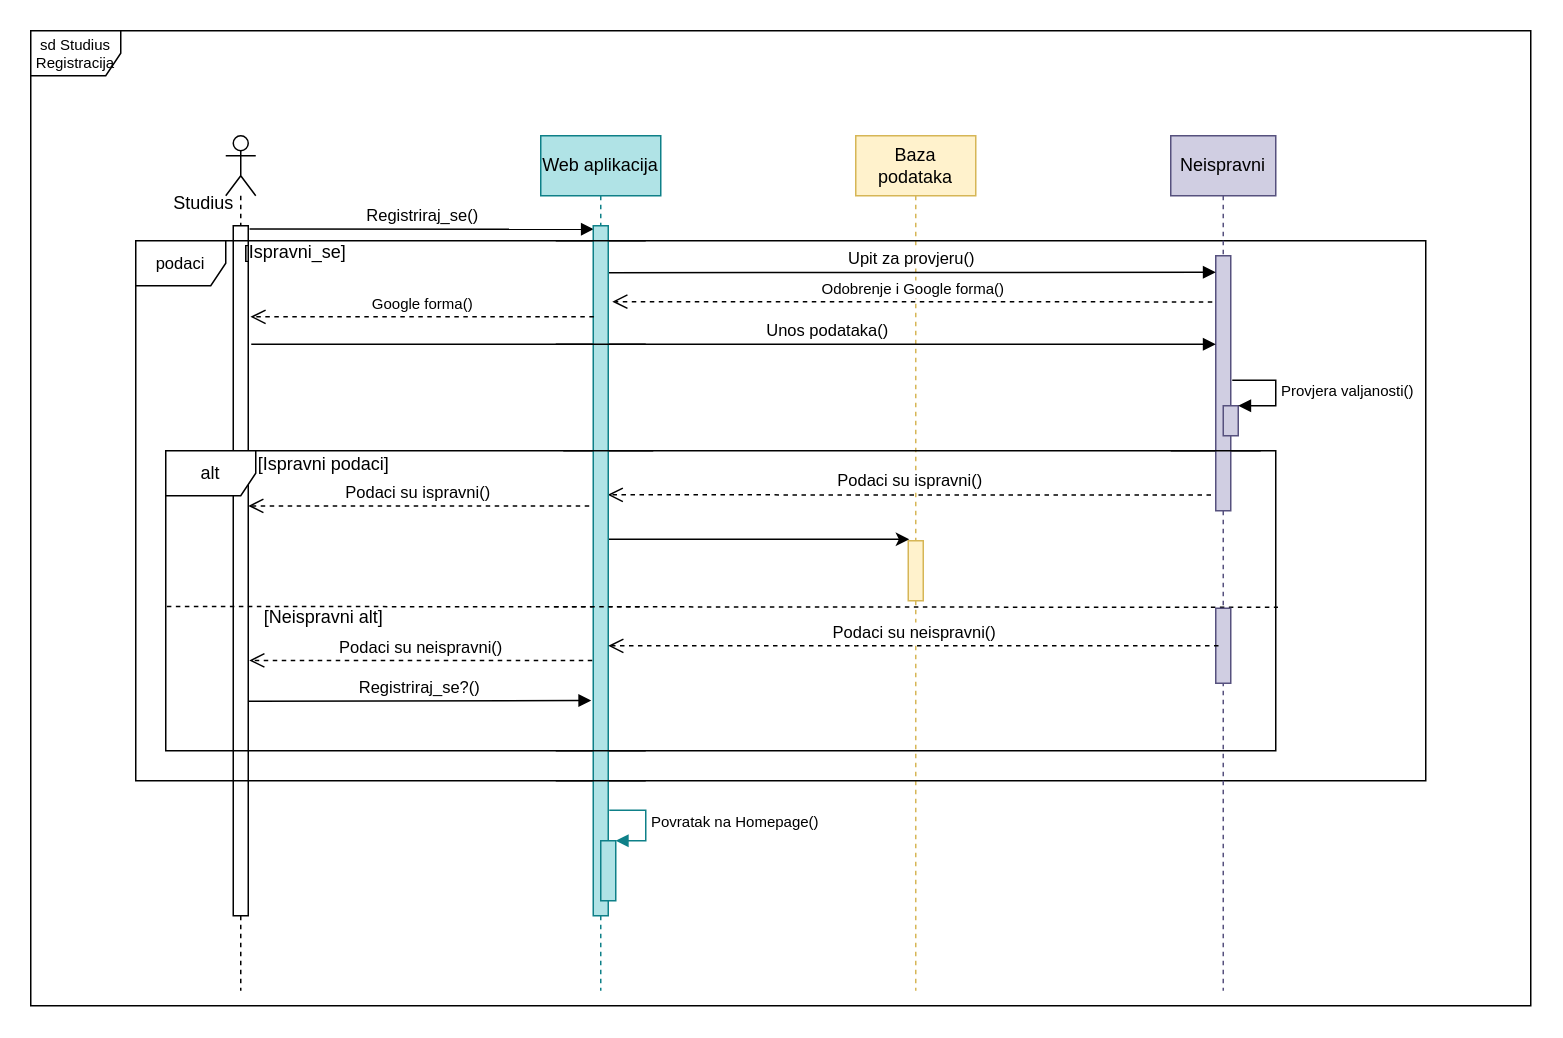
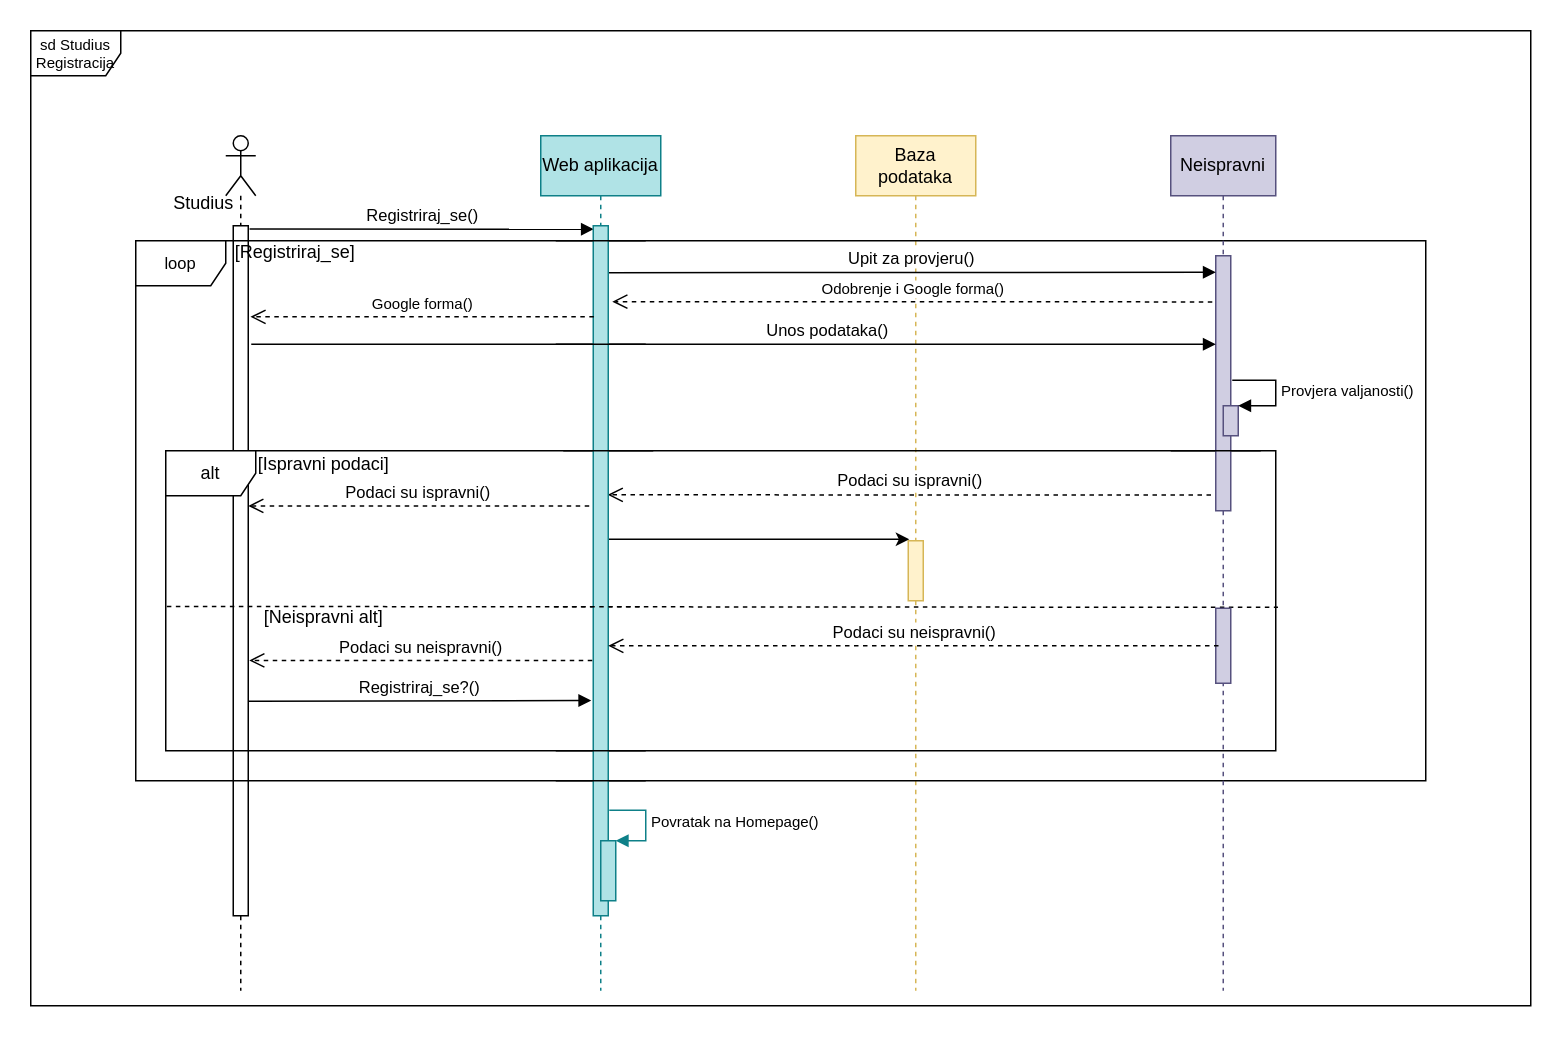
node "[Ispravni_se]": label "[Ispravni_se]" -> "[Registriraj_se]"
node "podaci": label "podaci" -> "loop"
